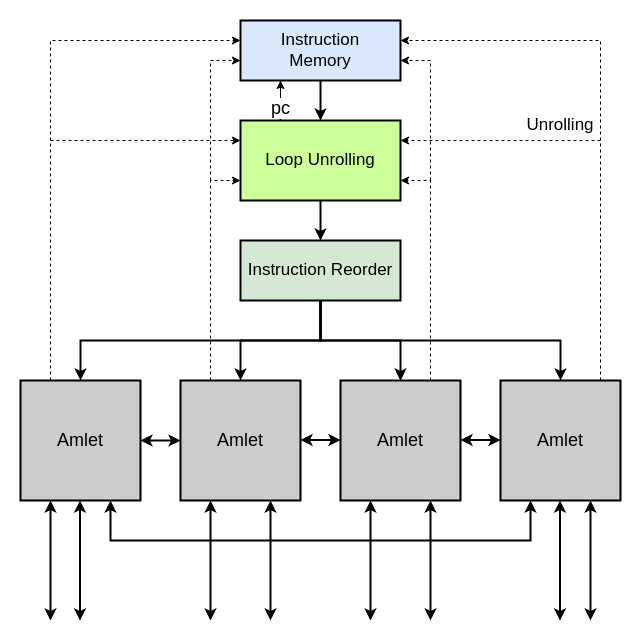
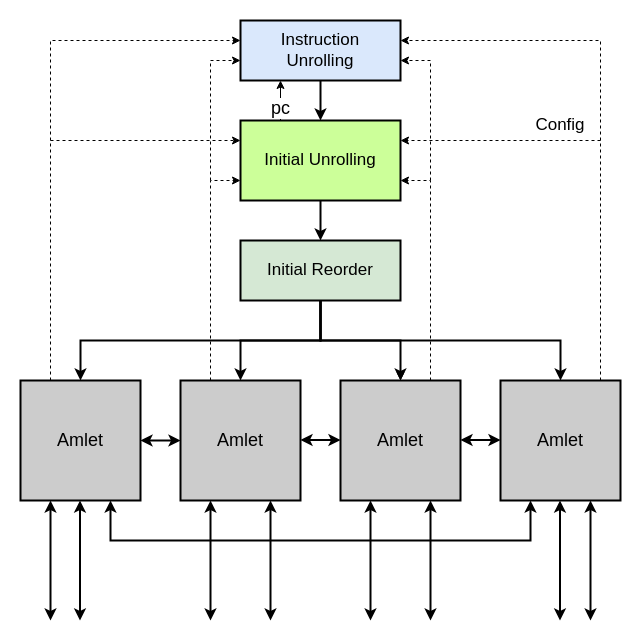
node "Instruction Memory": label "Instruction Memory" -> "Instruction Unrolling"
node "Unrolling": label "Unrolling" -> "Config"
node "Loop Unrolling": label "Loop Unrolling" -> "Initial Unrolling"
node "Instruction Reorder": label "Instruction Reorder" -> "Initial Reorder"
